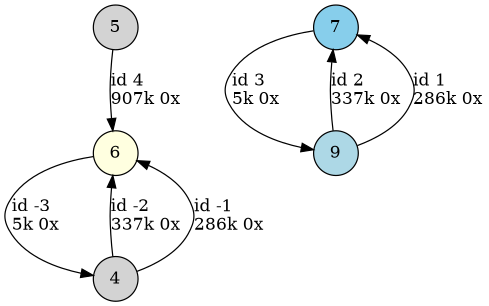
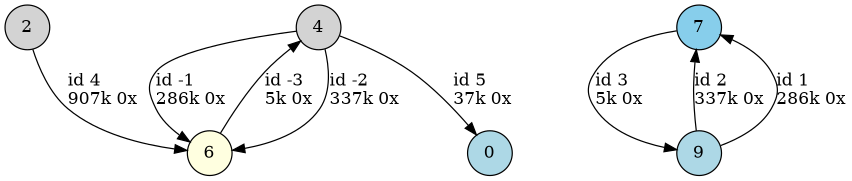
node "5": label "5" -> "2"
node "0": added
